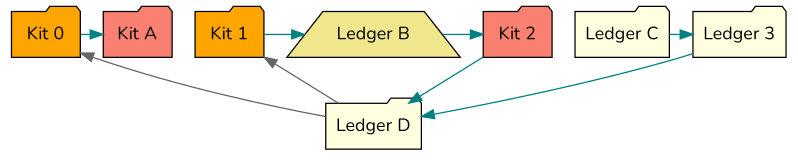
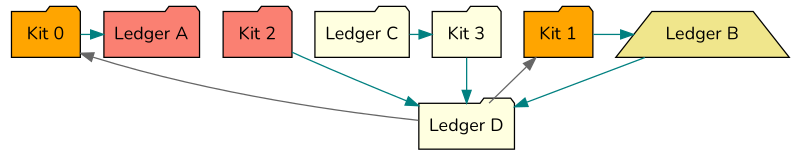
node "Kit A": label "Kit A" -> "Ledger A"
edge "Ledger B" -> "Kit 2": now "Ledger B" -> "Ledger D"
node "Ledger 3": label "Ledger 3" -> "Kit 3"
